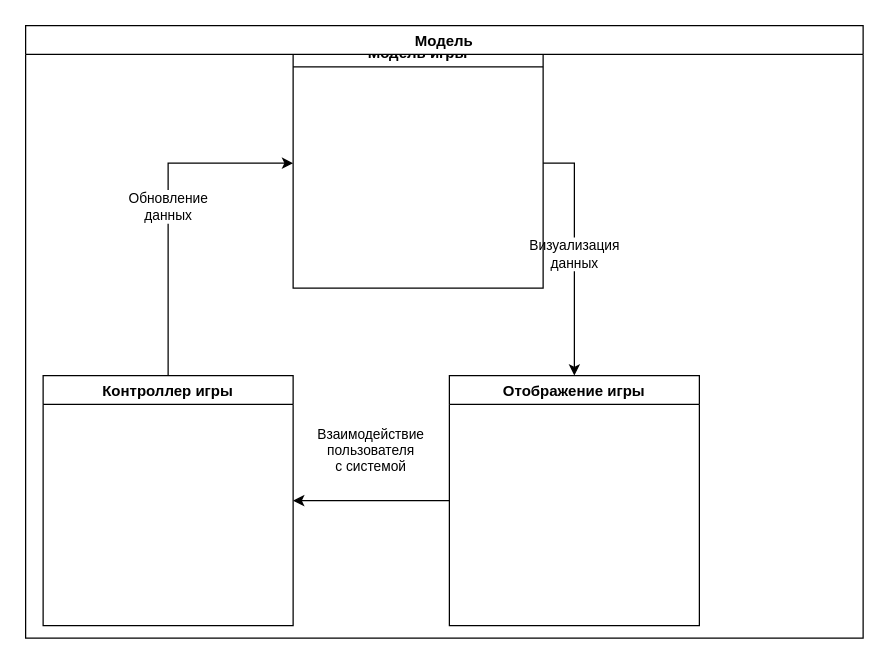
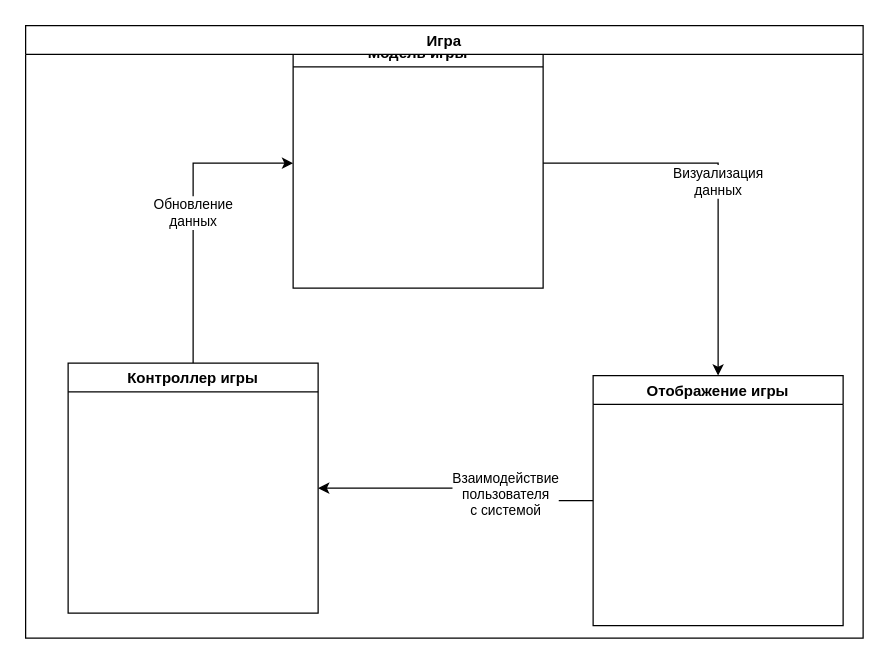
node "Модель": label "Модель" -> "Игра"
node "Контроллер игры": moved (168, 501) -> (193, 488)
node "Отображение игры": moved (574, 501) -> (718, 501)
